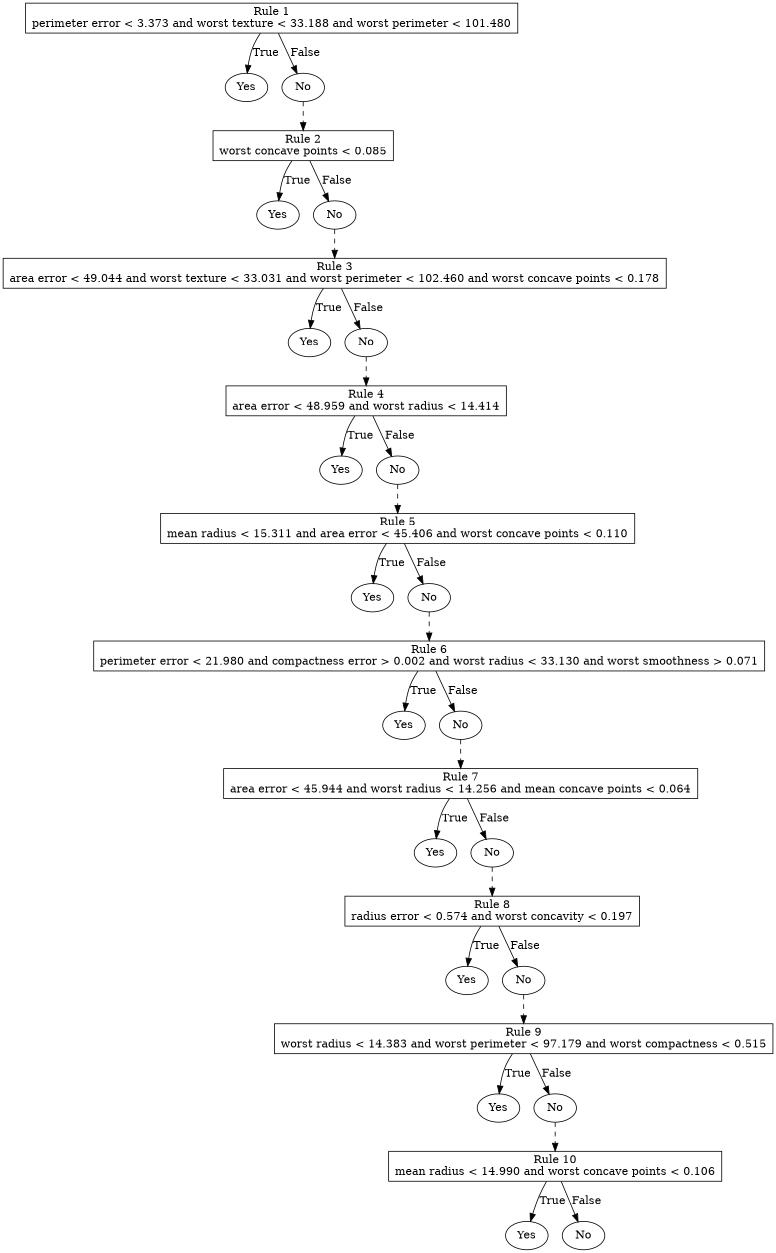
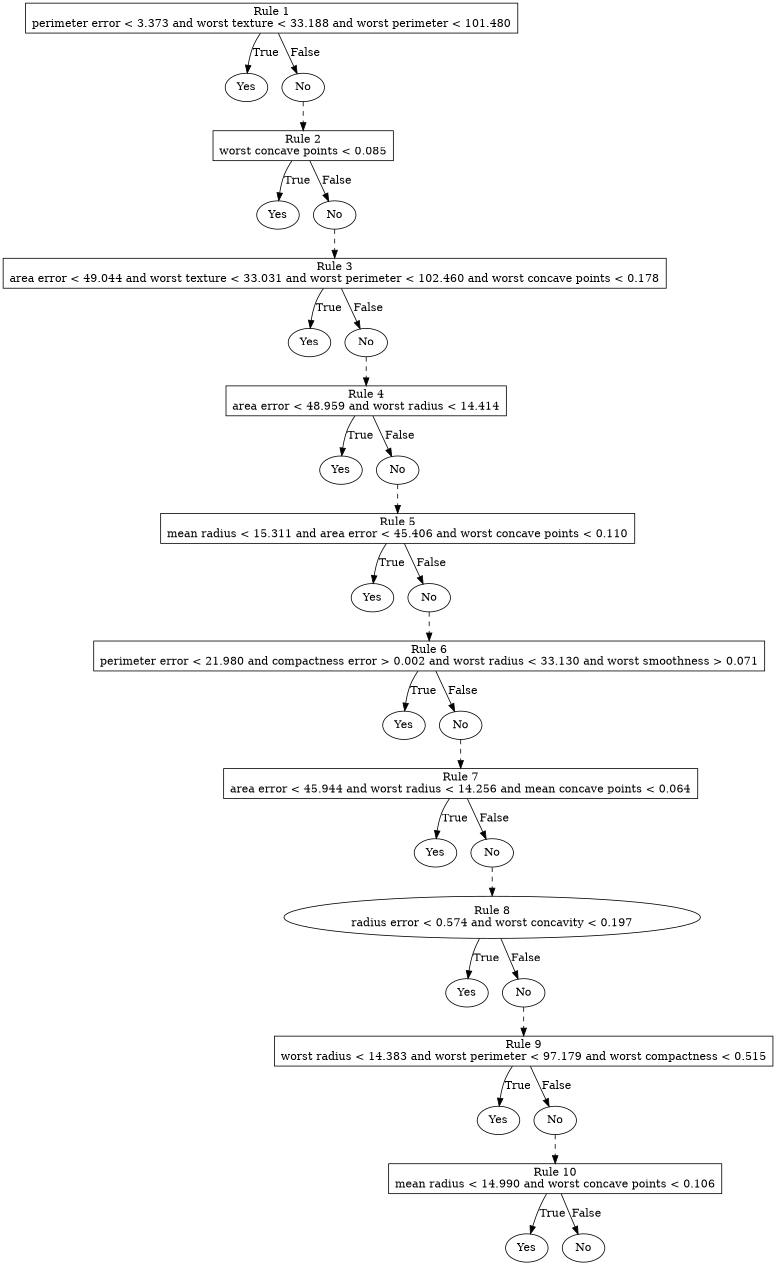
node "Rule 8 radius error < 0.574 and worst concavity < 0.197": shape box -> ellipse
